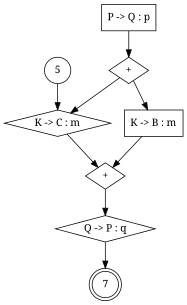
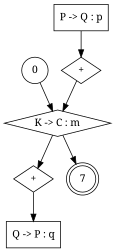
node "5": label "5" -> "0"
node "K -> B : m": removed
node "Q -> P : q": shape diamond -> box
edge "Q -> P : q" -> "7": now "K -> C : m" -> "7"
